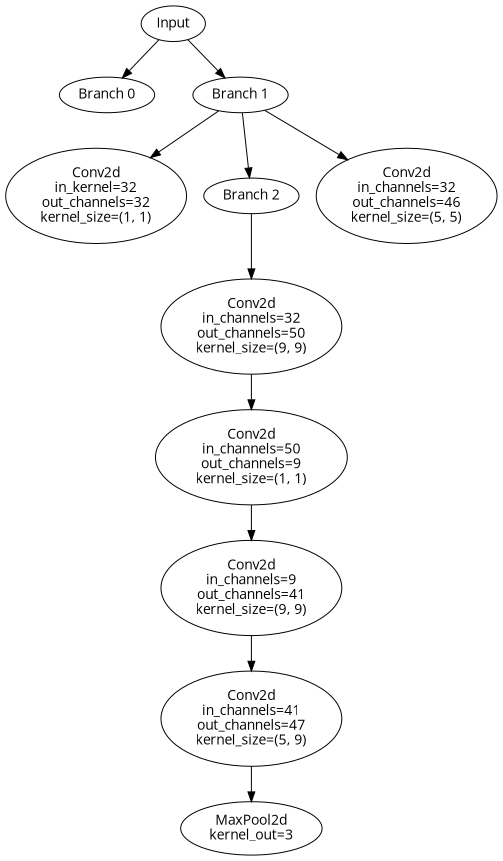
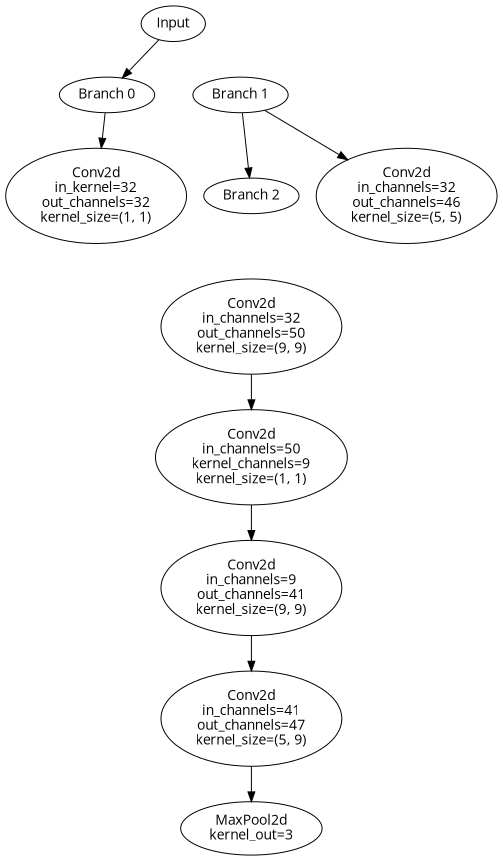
edge "Input" -> "Branch 1": removed
edge "Branch 1" -> "Conv2d in_kernel=32 out_channels=32 kernel_size=(1, 1)": now "Branch 0" -> "Conv2d in_kernel=32 out_channels=32 kernel_size=(1, 1)"
edge "Branch 2" -> "Conv2d in_channels=32 out_channels=50 kernel_size=(9, 9)": removed
node "Conv2d in_channels=50 out_channels=9 kernel_size=(1, 1)": label "Conv2d in_channels=50 out_channels=9 kernel_size=(1, 1)" -> "Conv2d in_channels=50 kernel_channels=9 kernel_size=(1, 1)"
